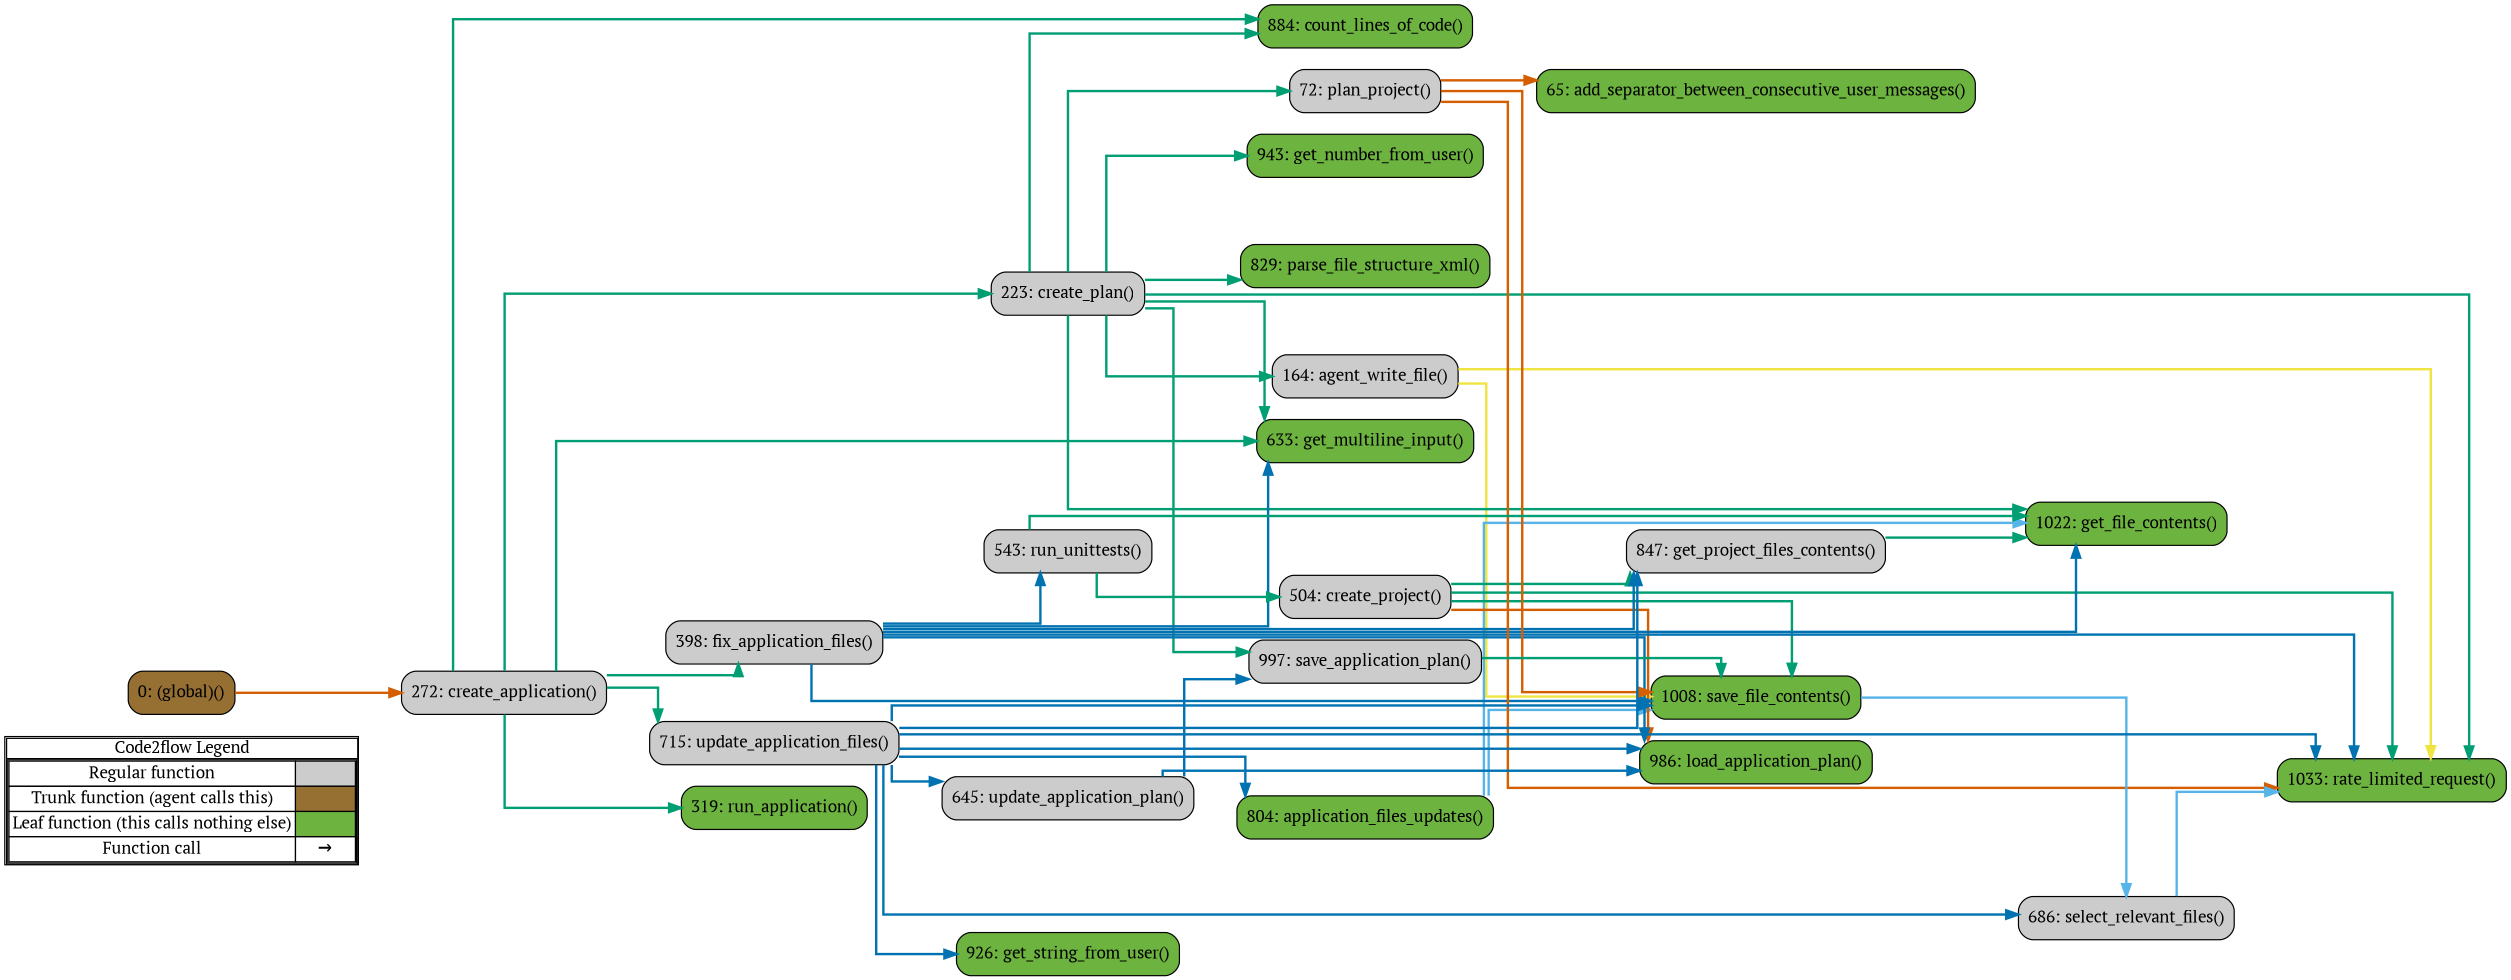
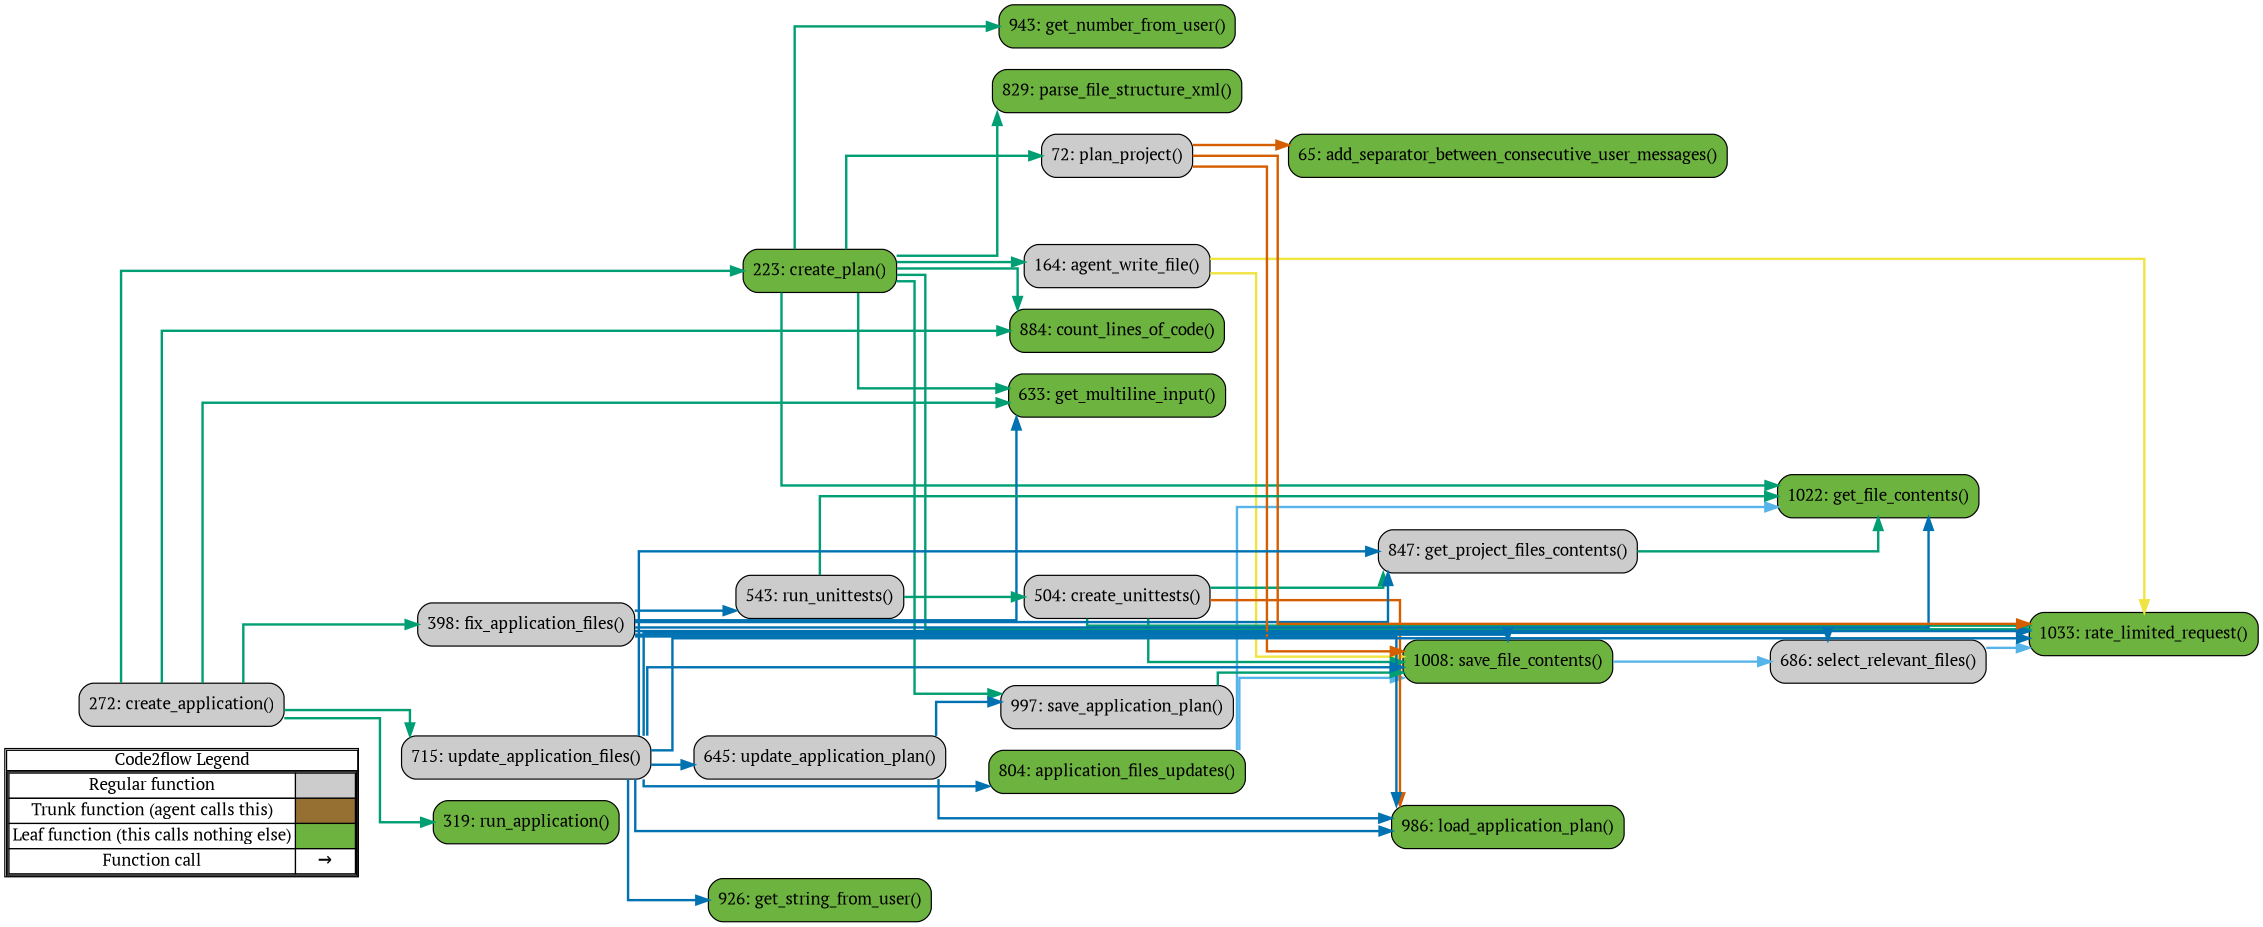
node "223: create_plan()": fillcolor #cccccc -> #6db33f
node "504: create_project()": label "504: create_project()" -> "504: create_unittests()"
node "0: (global)()": removed
